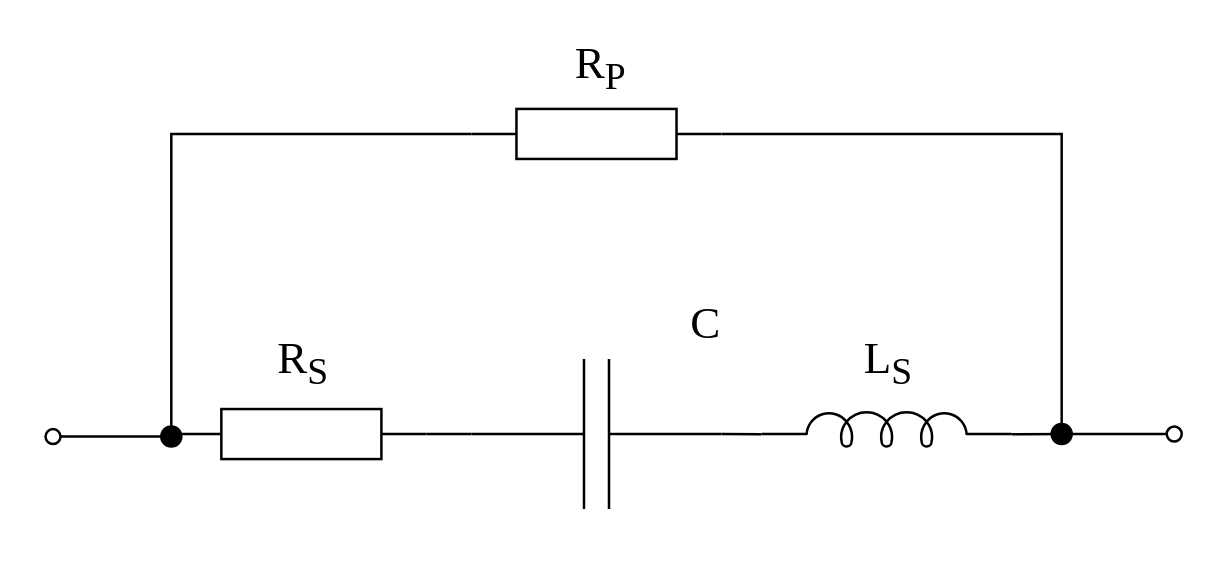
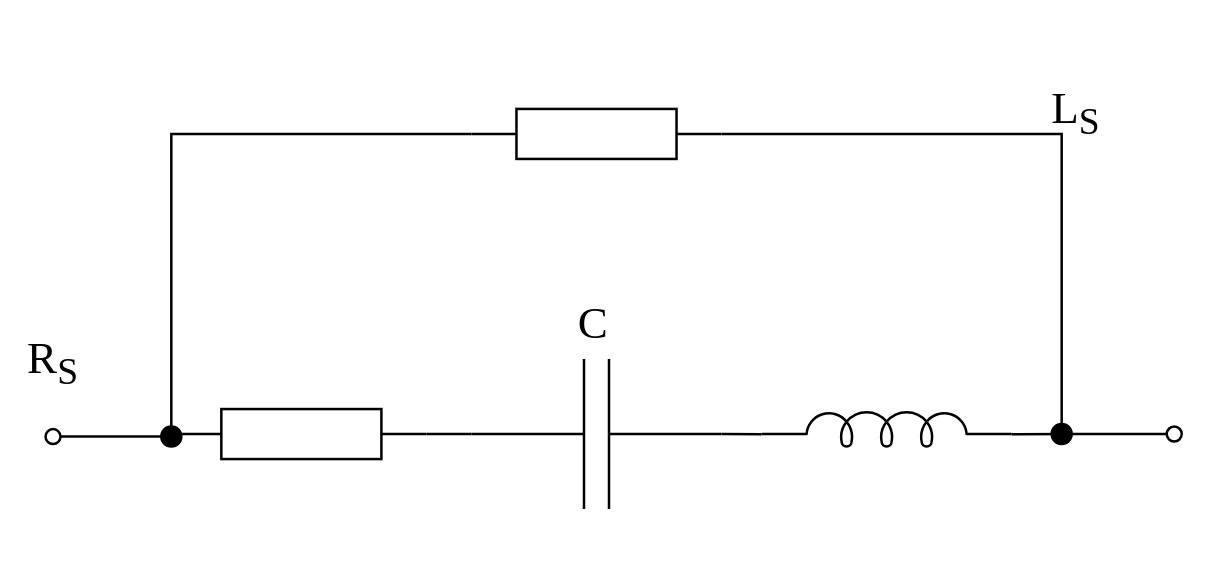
node "RP": removed
node "C": moved (706, 324) -> (594, 324)
node "RS": moved (304, 364) -> (54, 364)
node "LS": moved (889, 364) -> (1076, 114)
